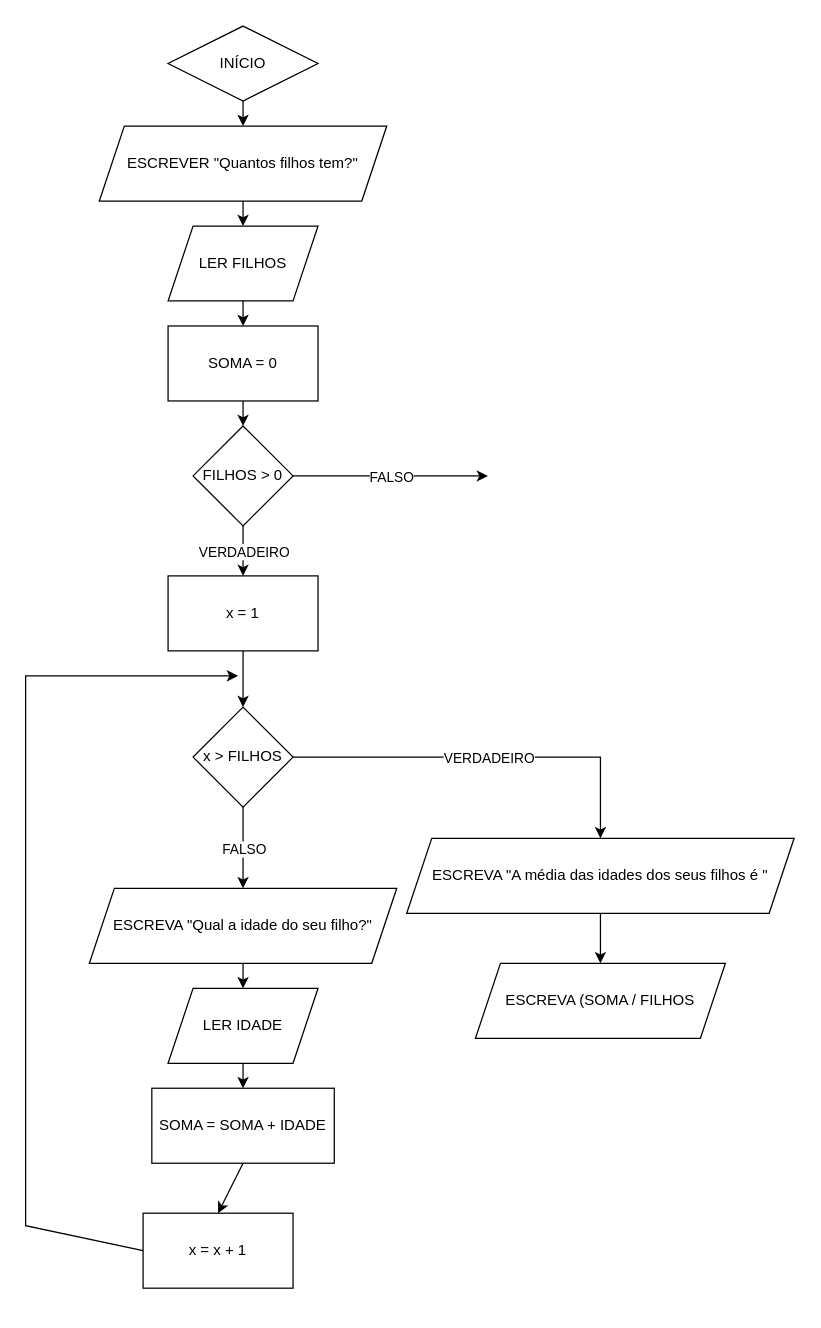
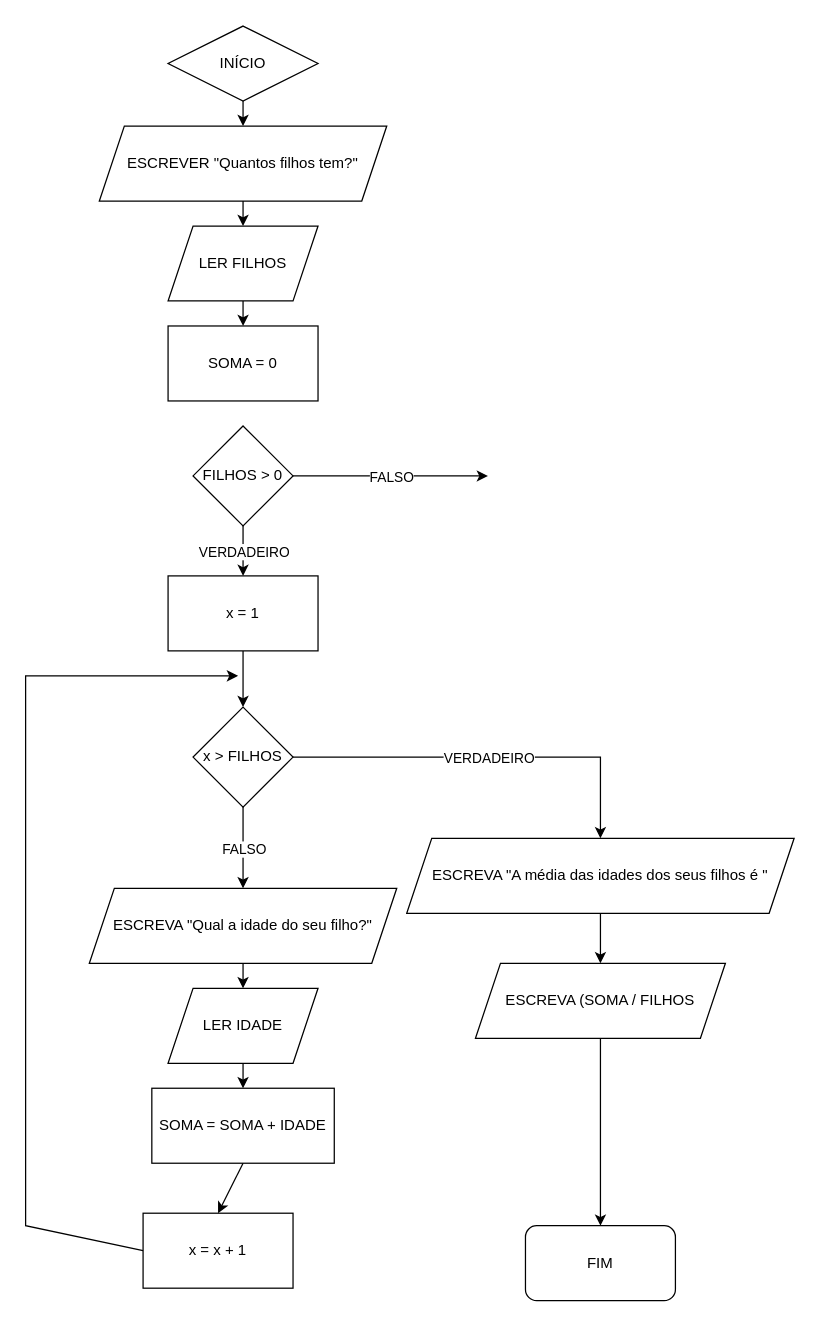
edge "SOMA = 0" -> "FILHOS > 0": removed
edge "ESCREVA (SOMA / FILHOS" -> "FIM": added
node "FIM": added
